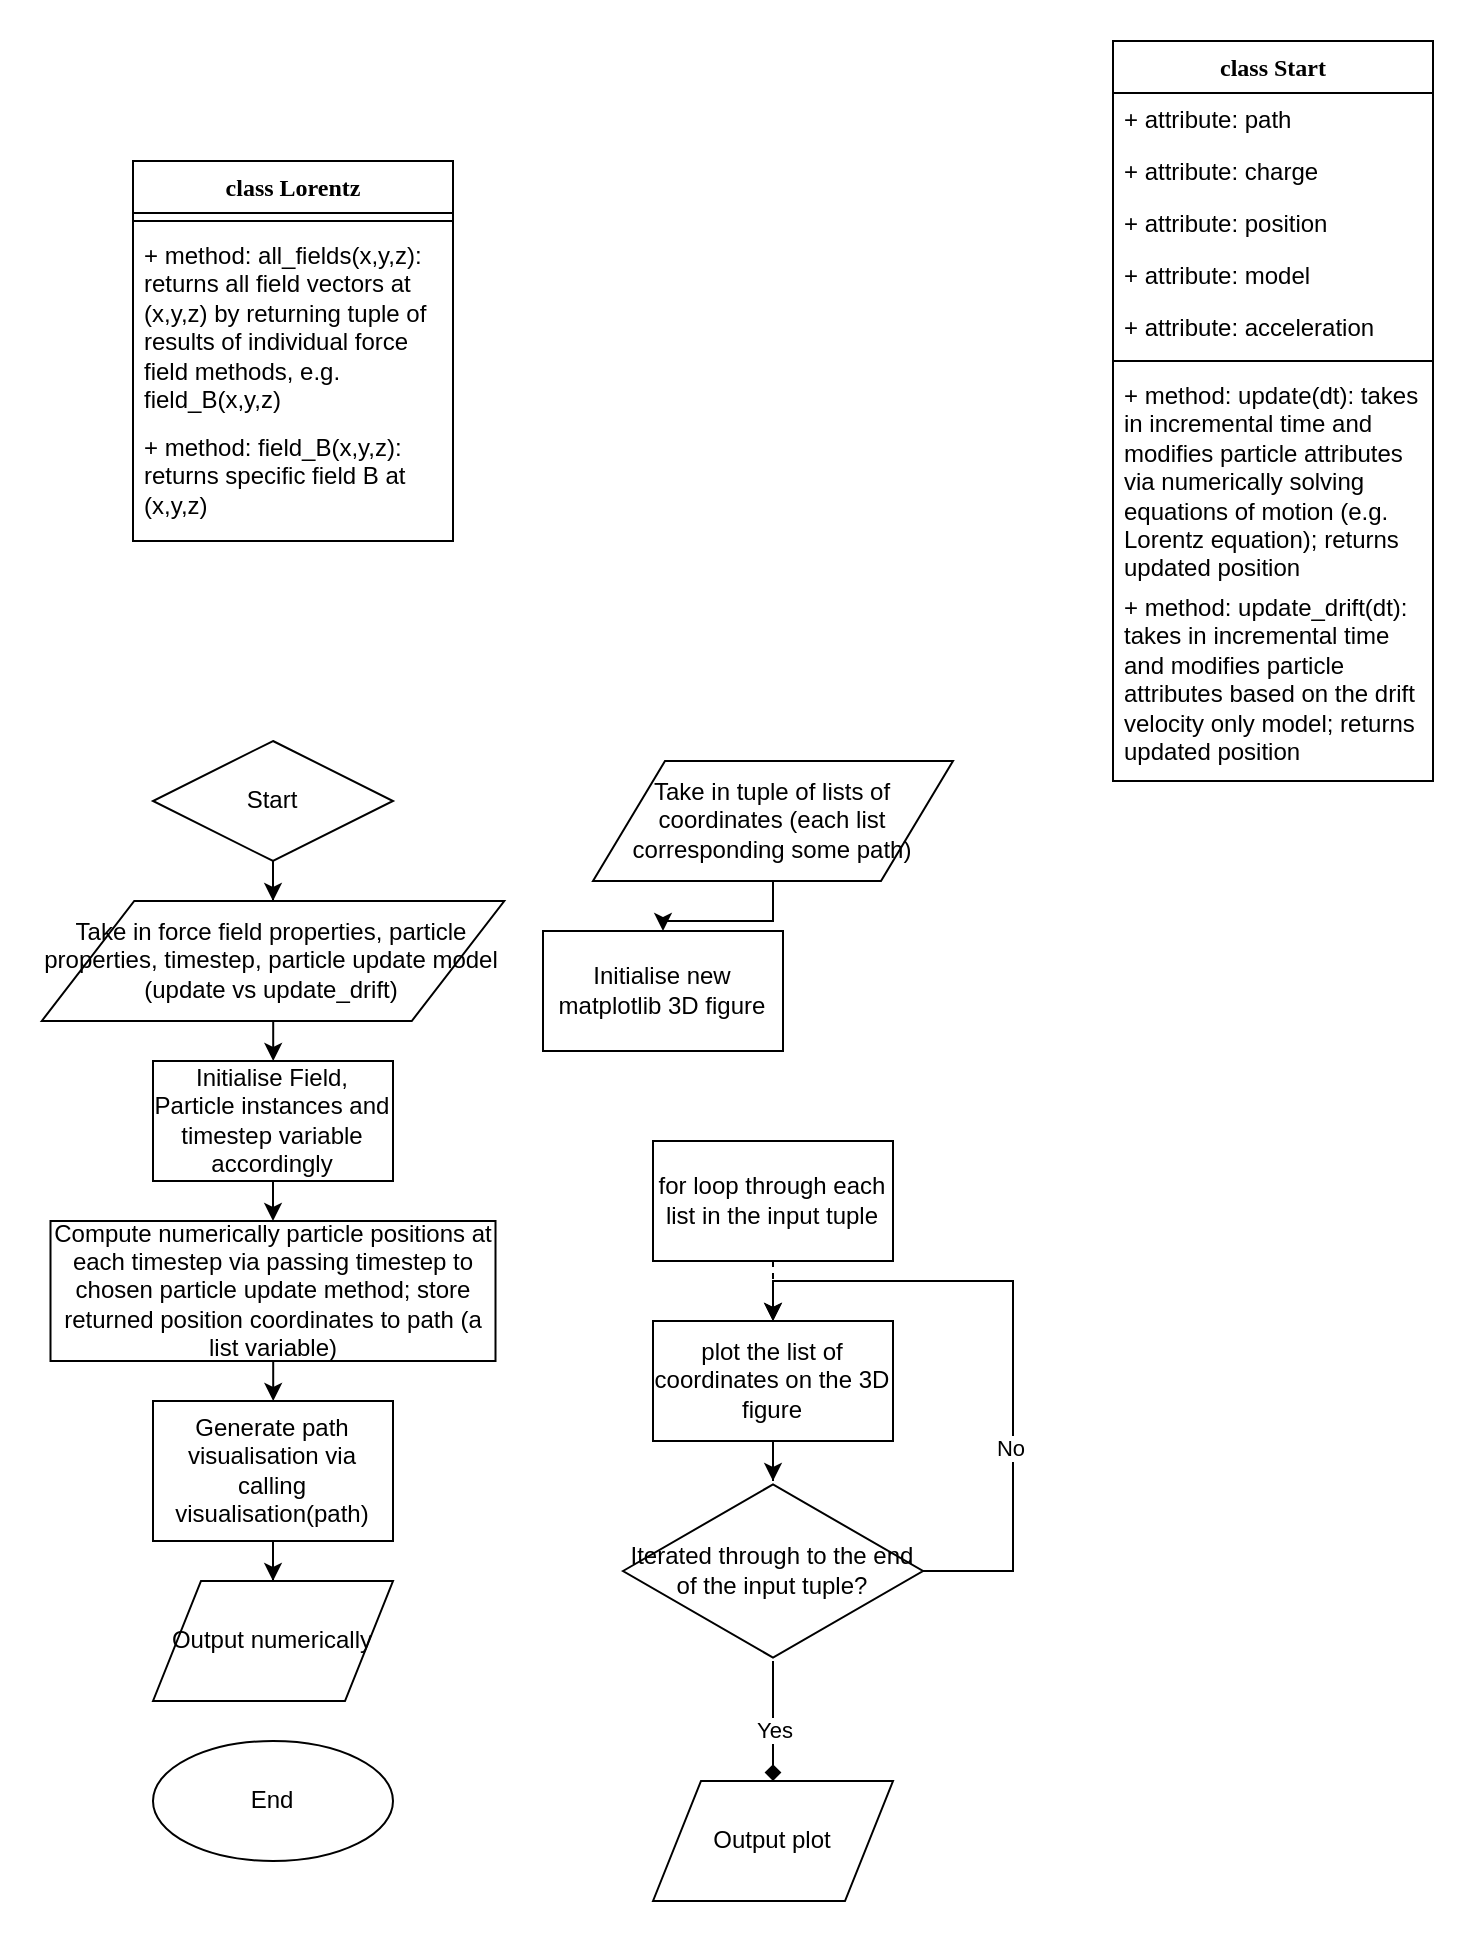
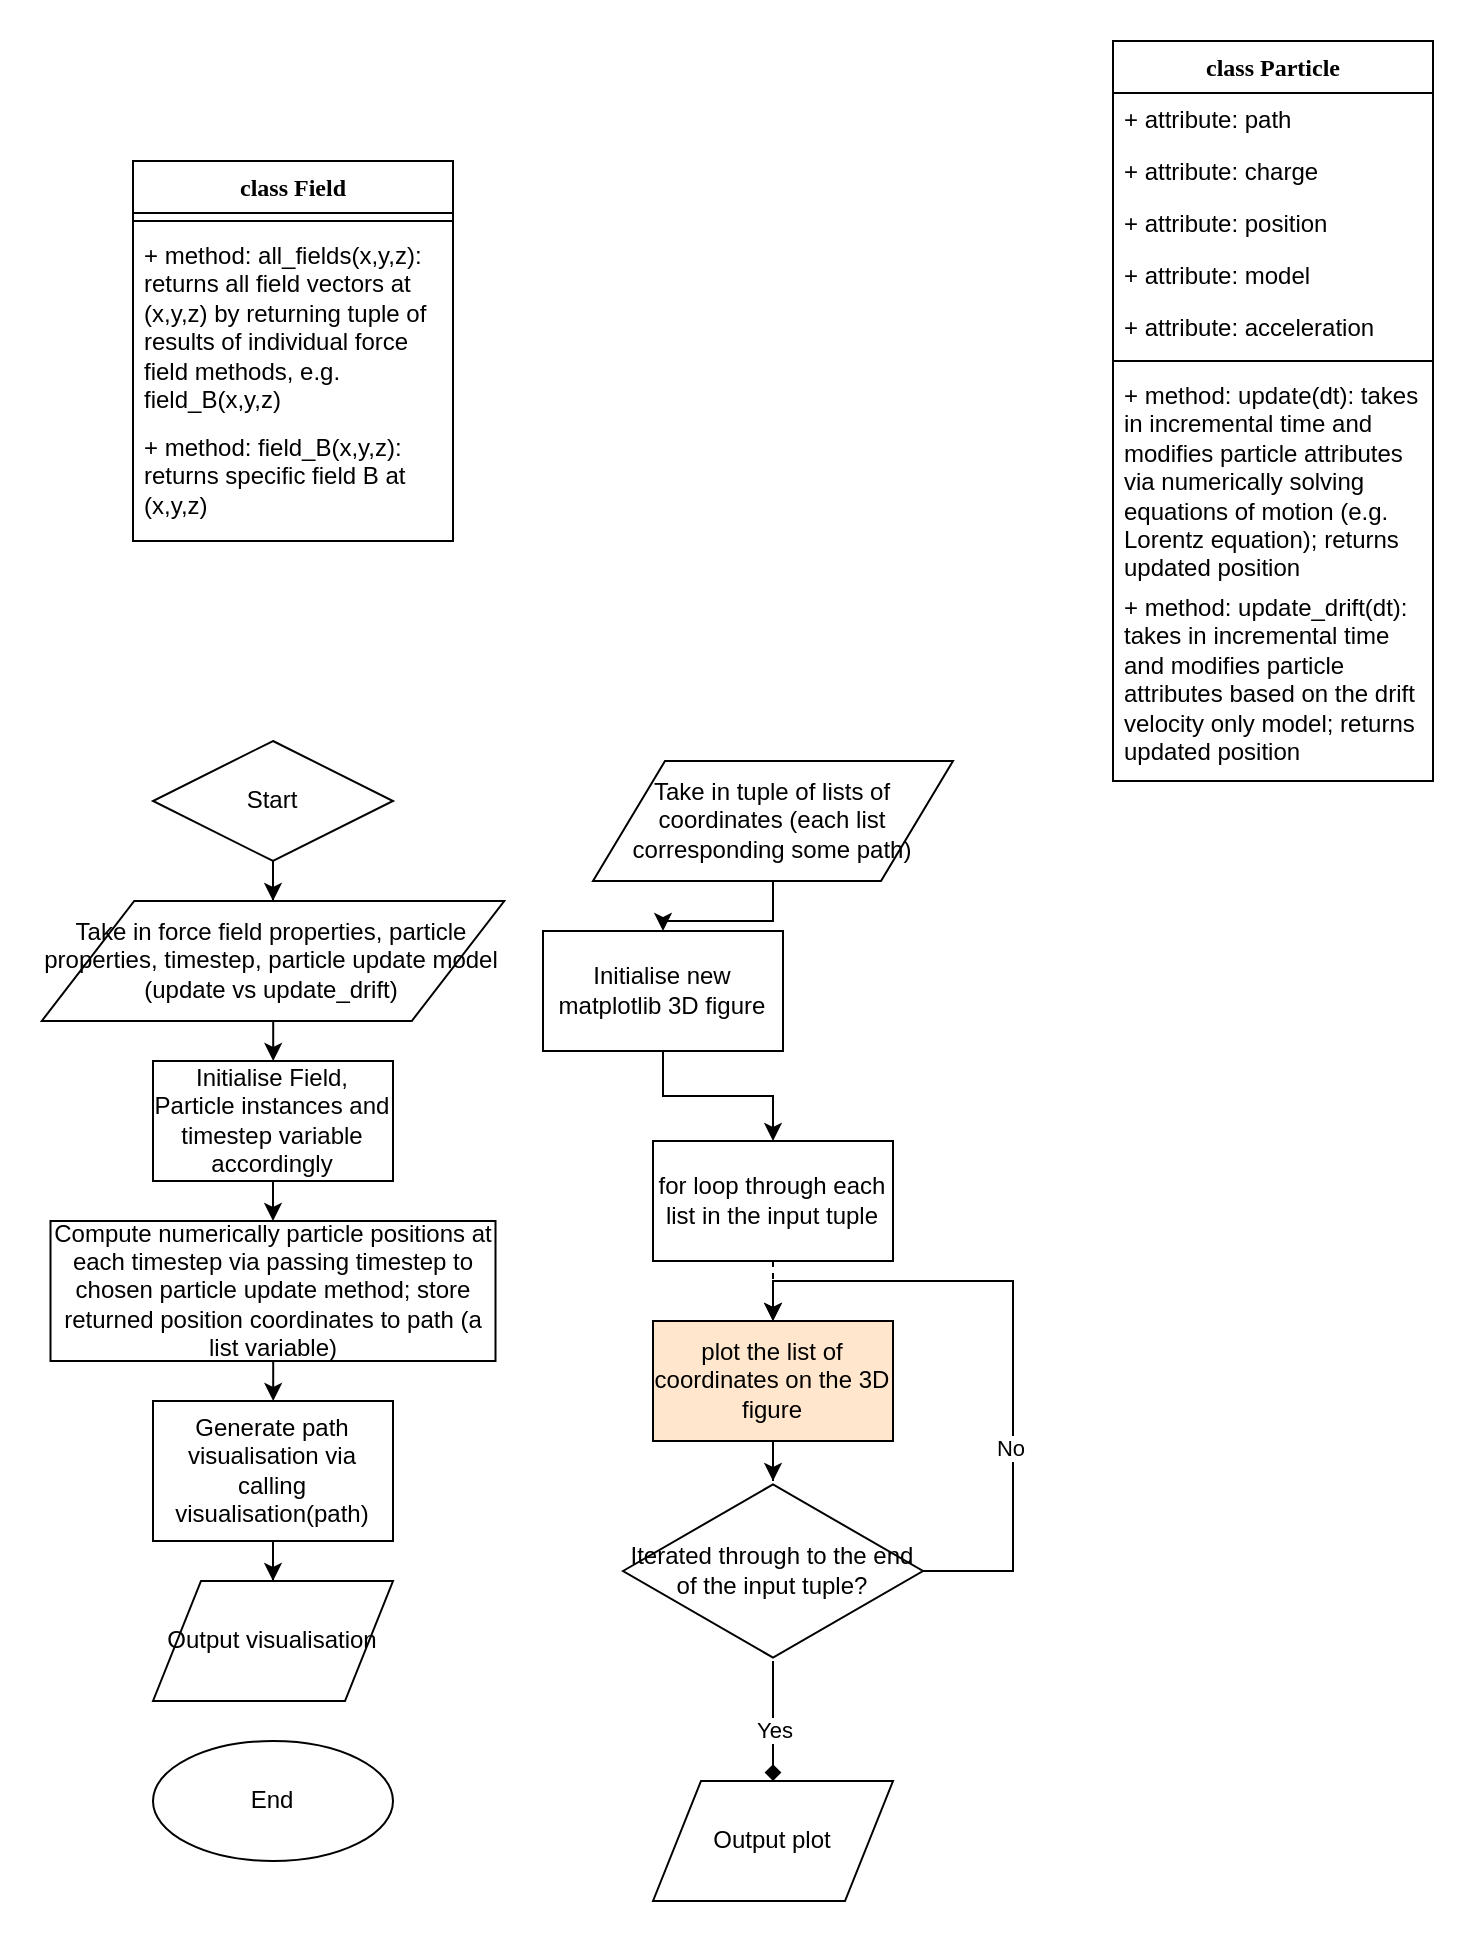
node "class Start": label "class Start" -> "class Particle"
node "class Lorentz": label "class Lorentz" -> "class Field"
edge "Initialise new matplotlib 3D figure" -> "for loop through each list in the input tuple": added
node "plot the list of coordinates on the 3D figure": fillcolor #ffffff -> #ffe6cc
node "Output numerically": label "Output numerically" -> "Output visualisation"
